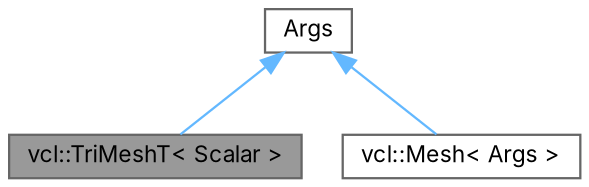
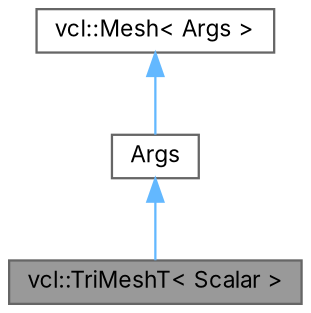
edge "vcl::Mesh< Args >" -> "Args": reversed
